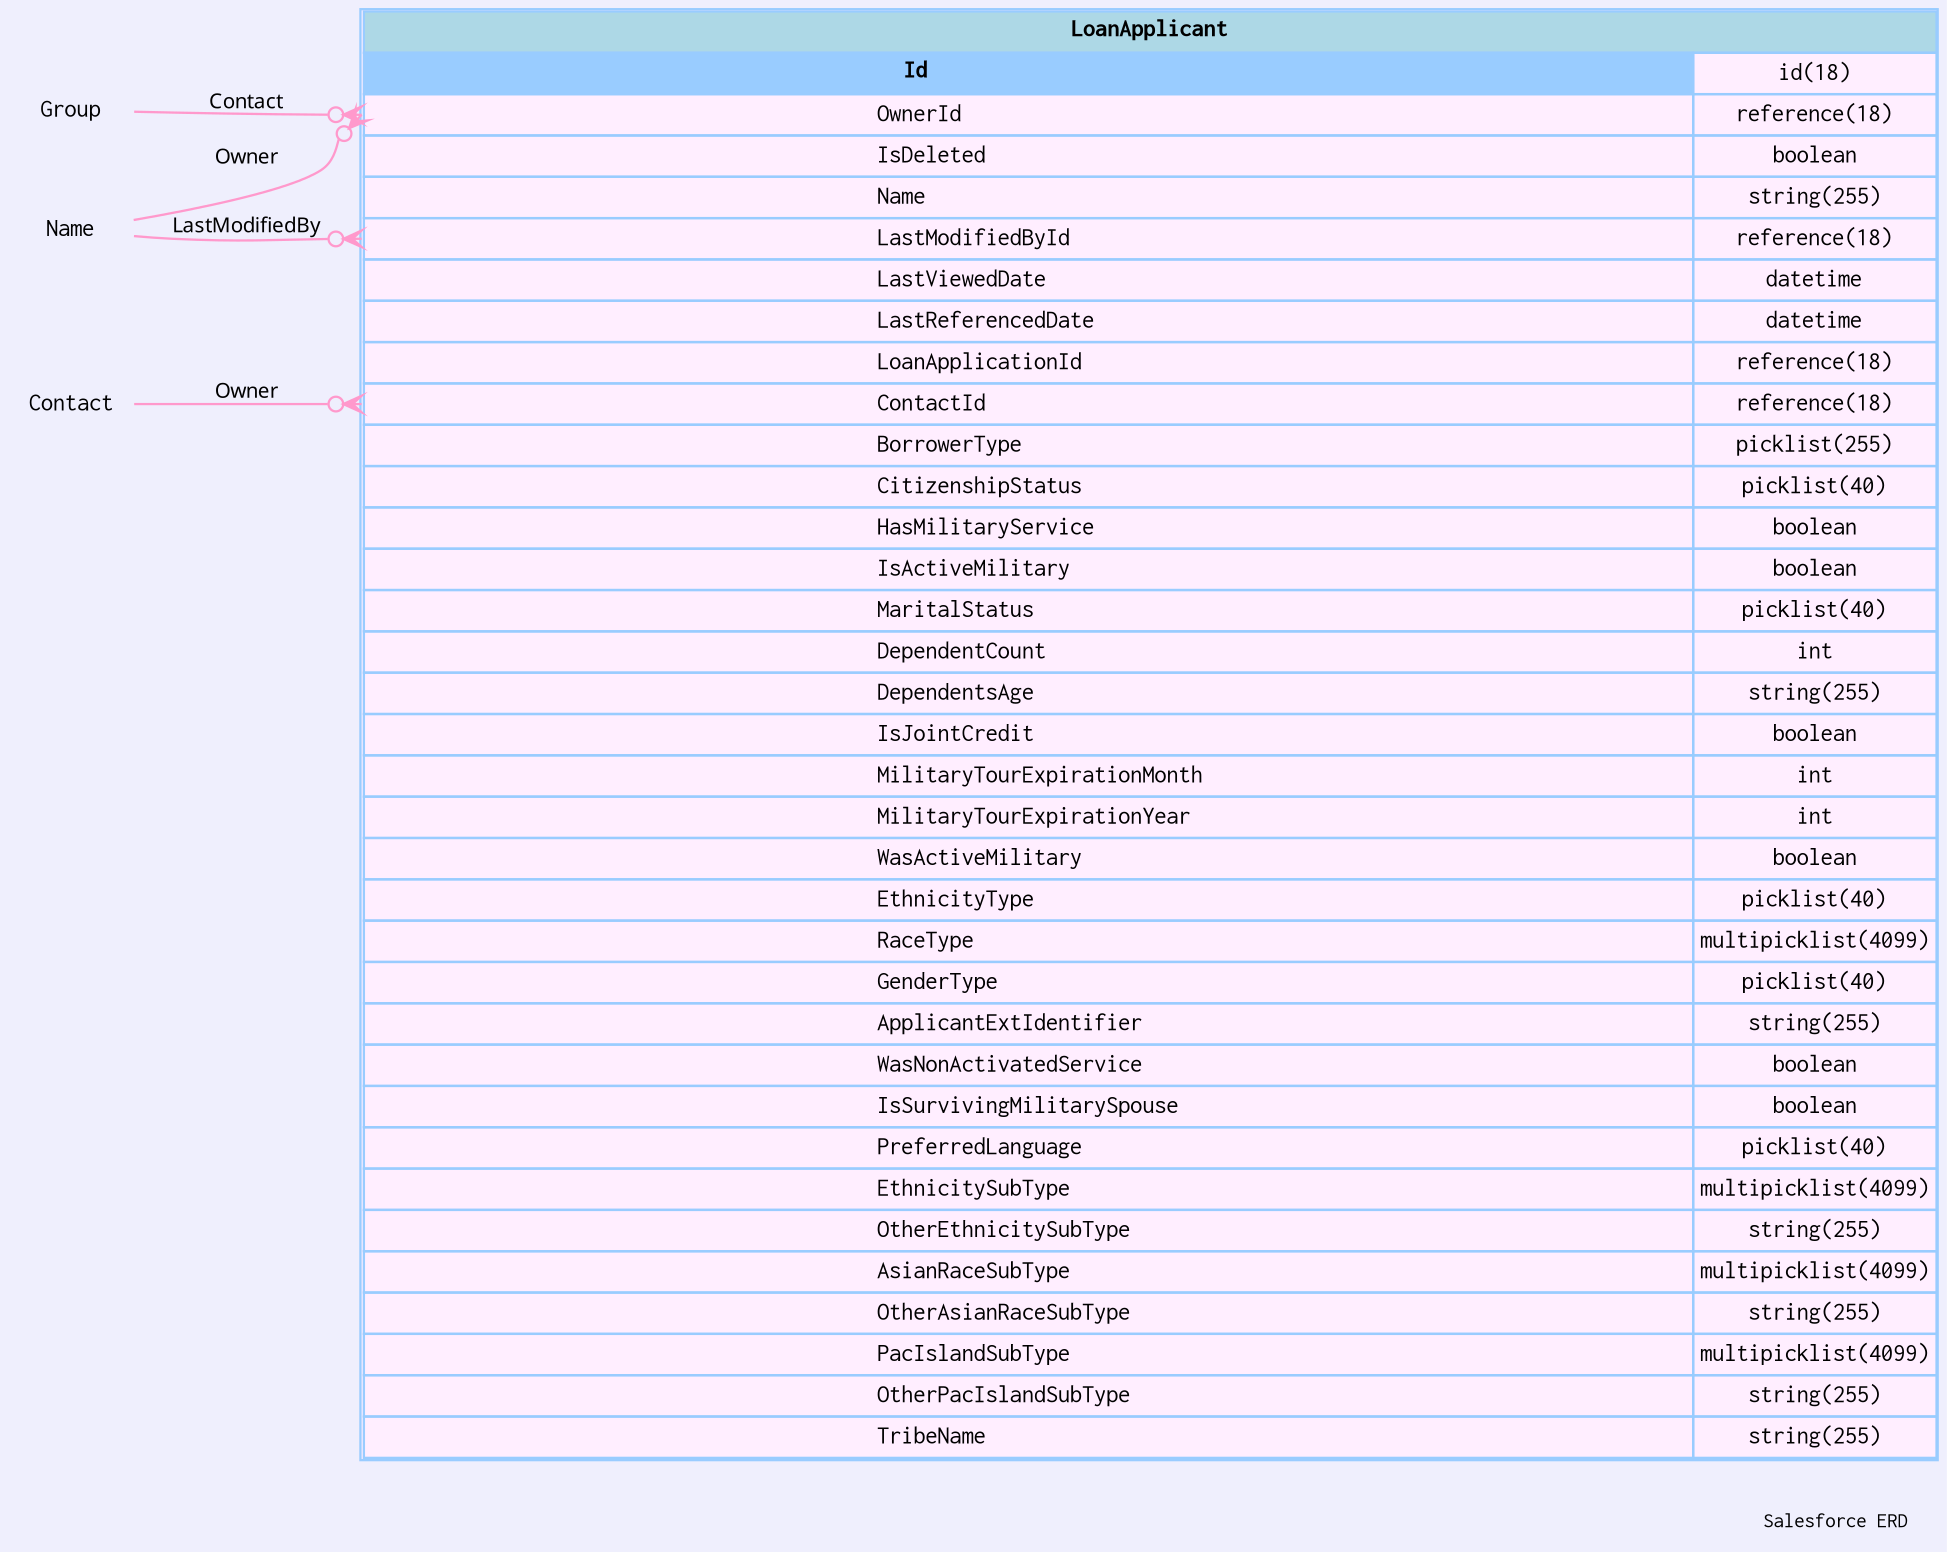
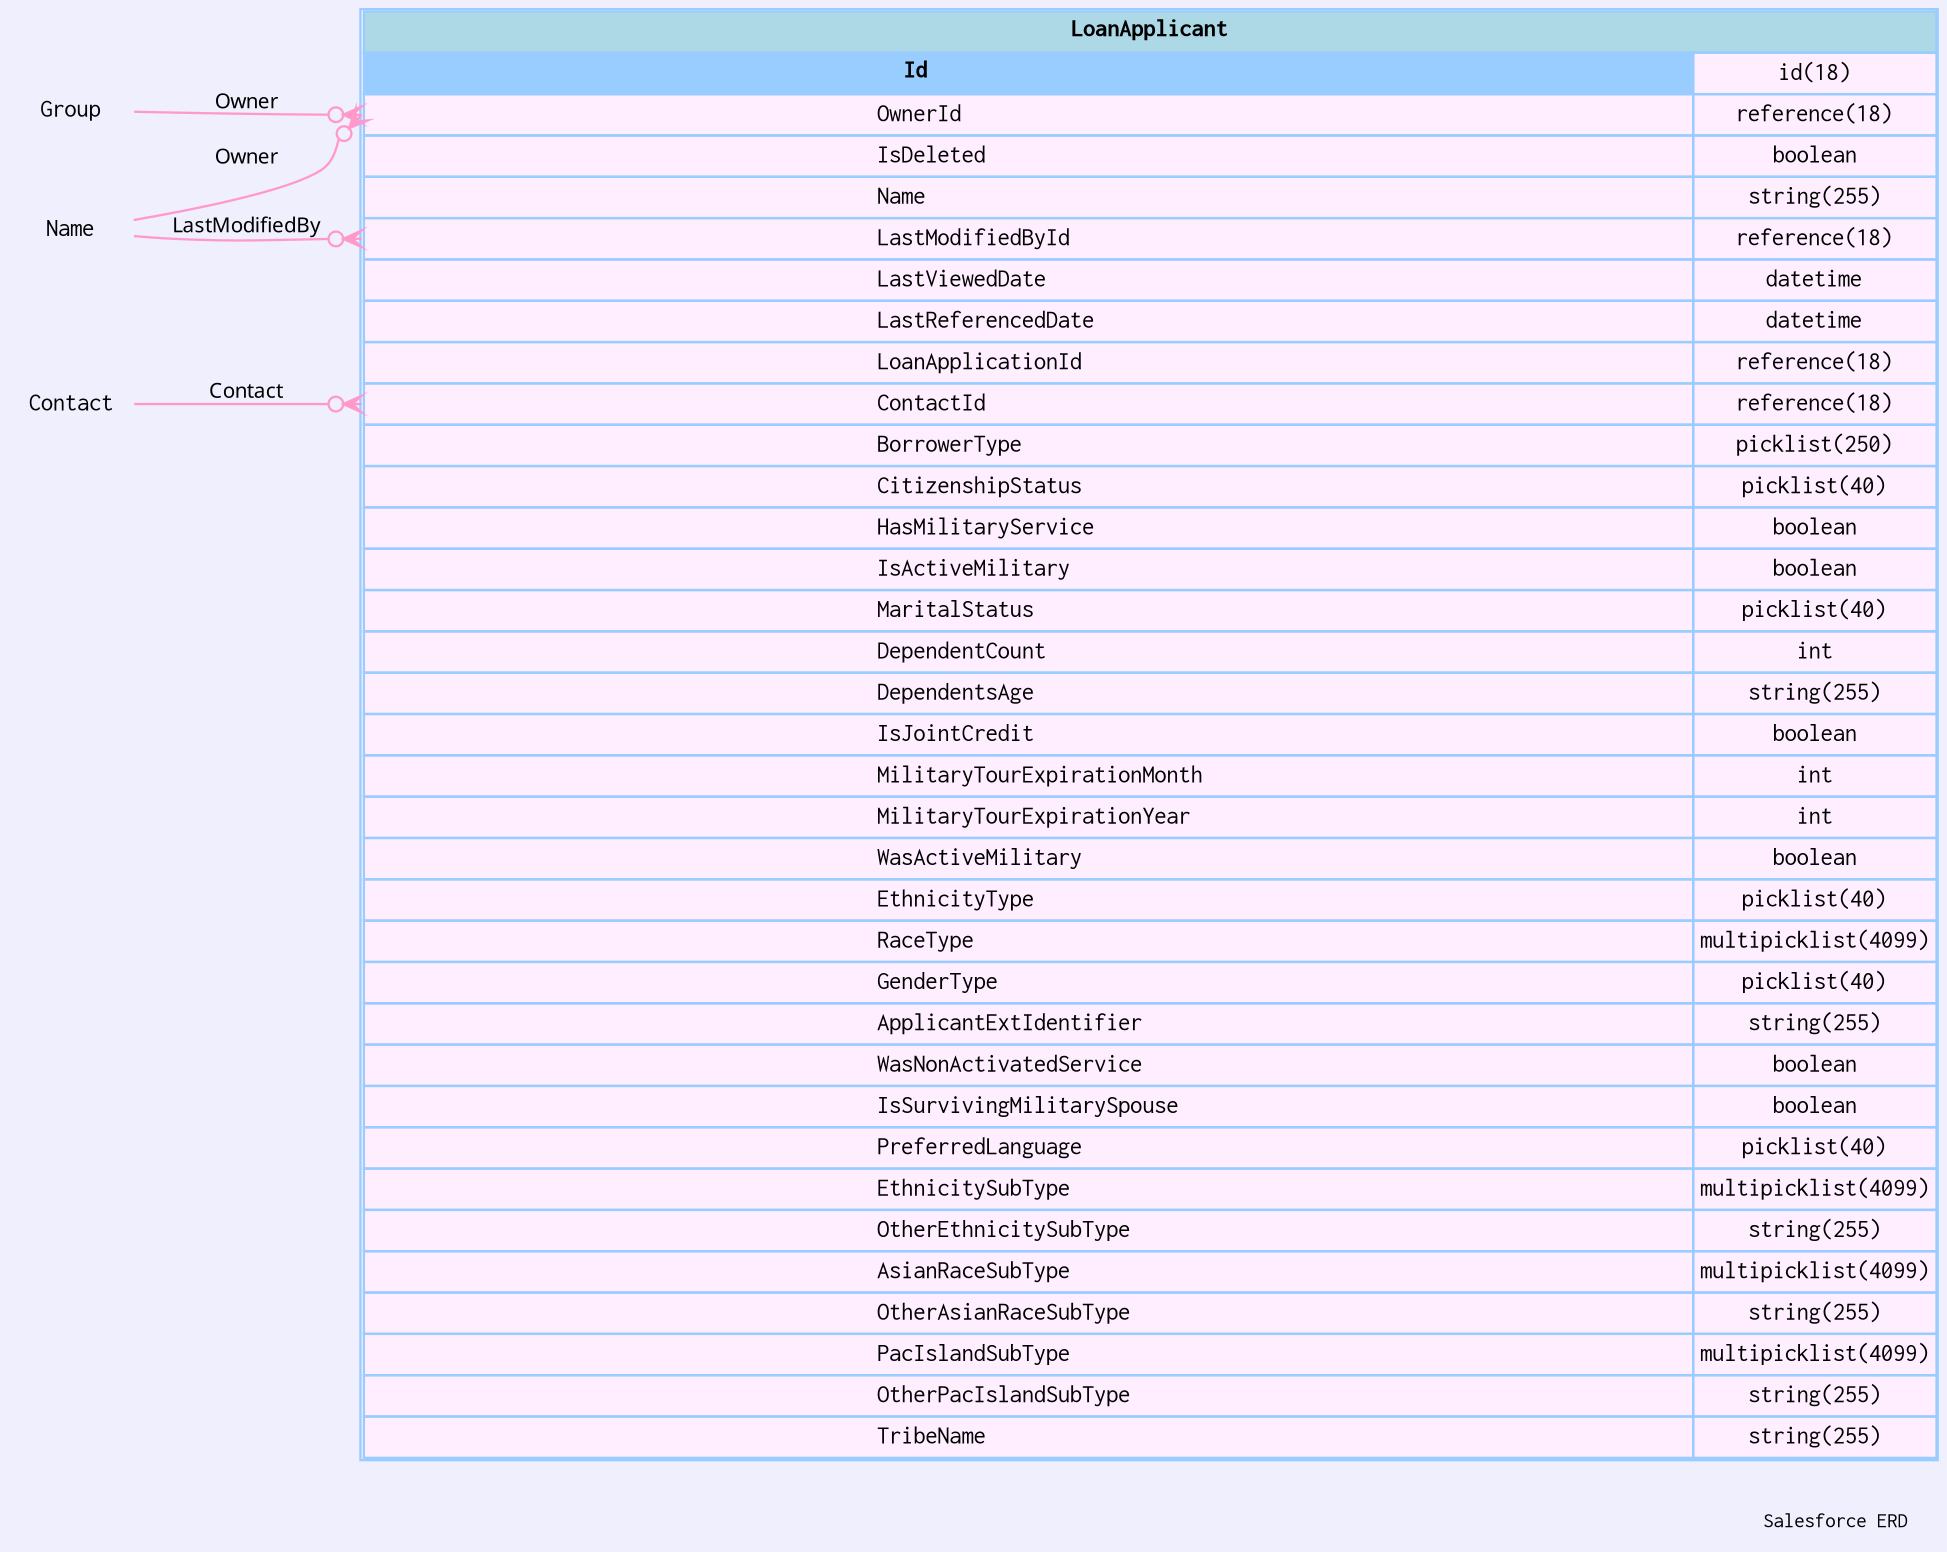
edge "Group" -> "LoanApplicant": label "Contact" -> "Owner"
edge "Contact" -> "LoanApplicant": label "Owner" -> "Contact"
node "LoanApplicant": text "picklist(255)" -> "picklist(250)"
